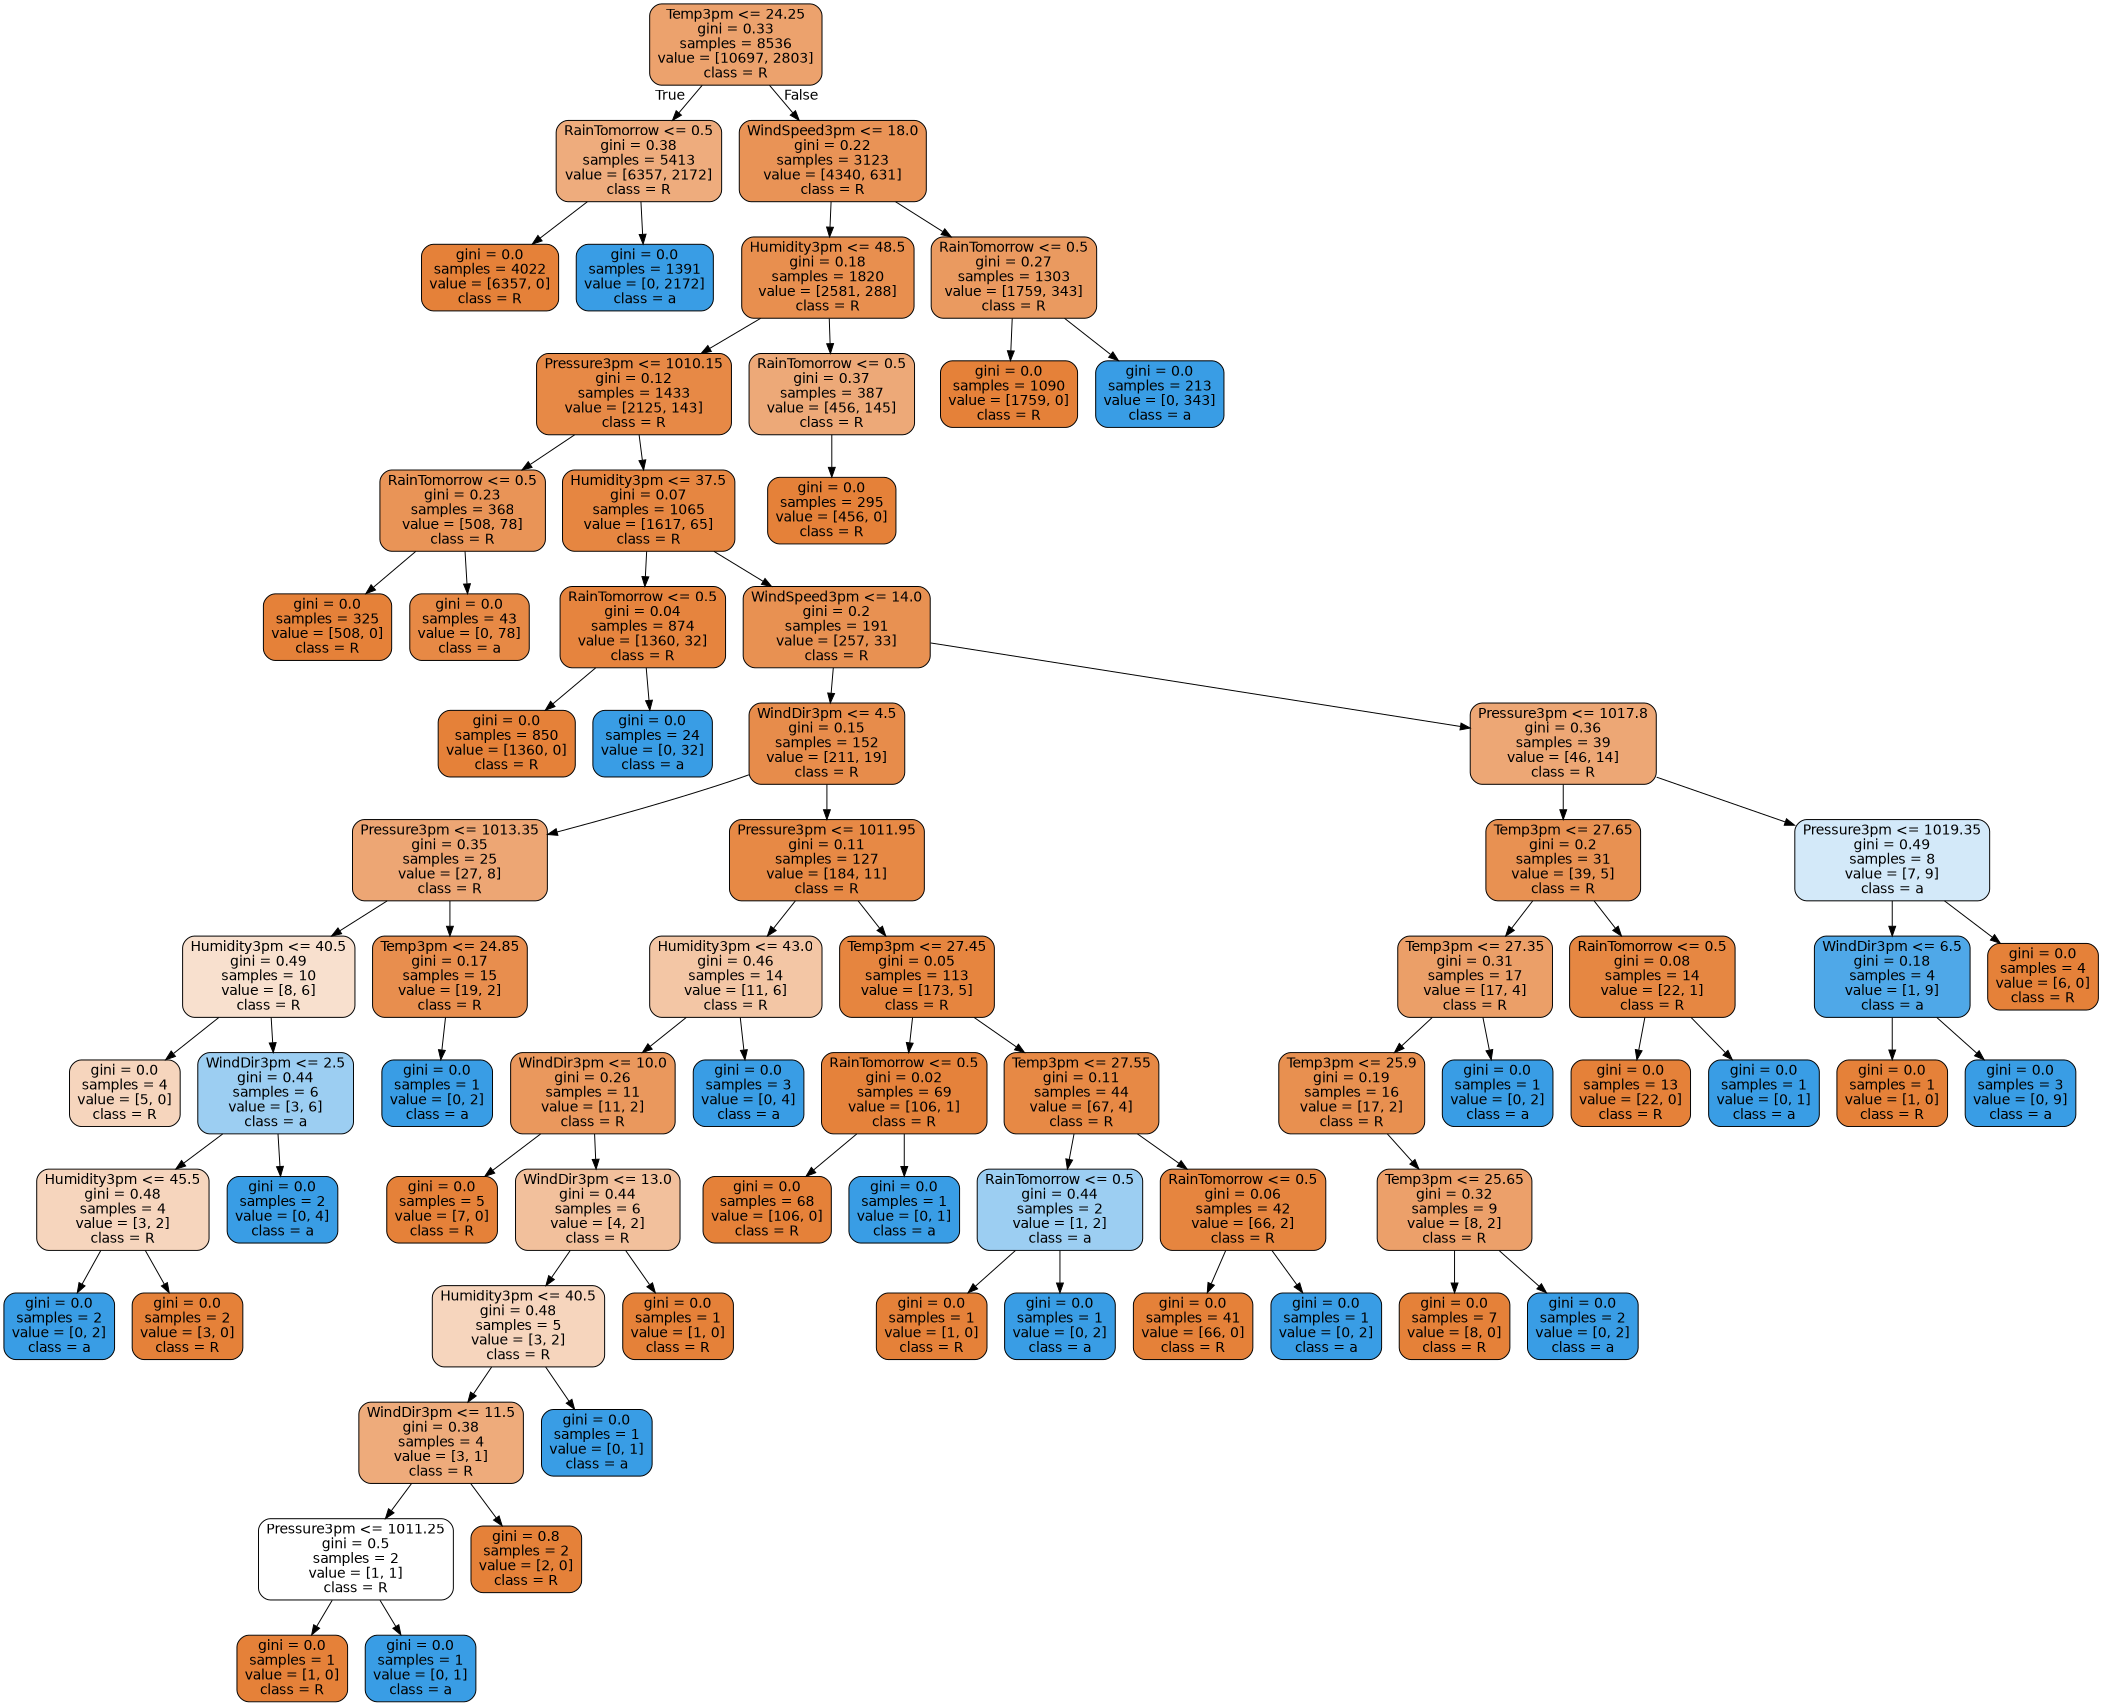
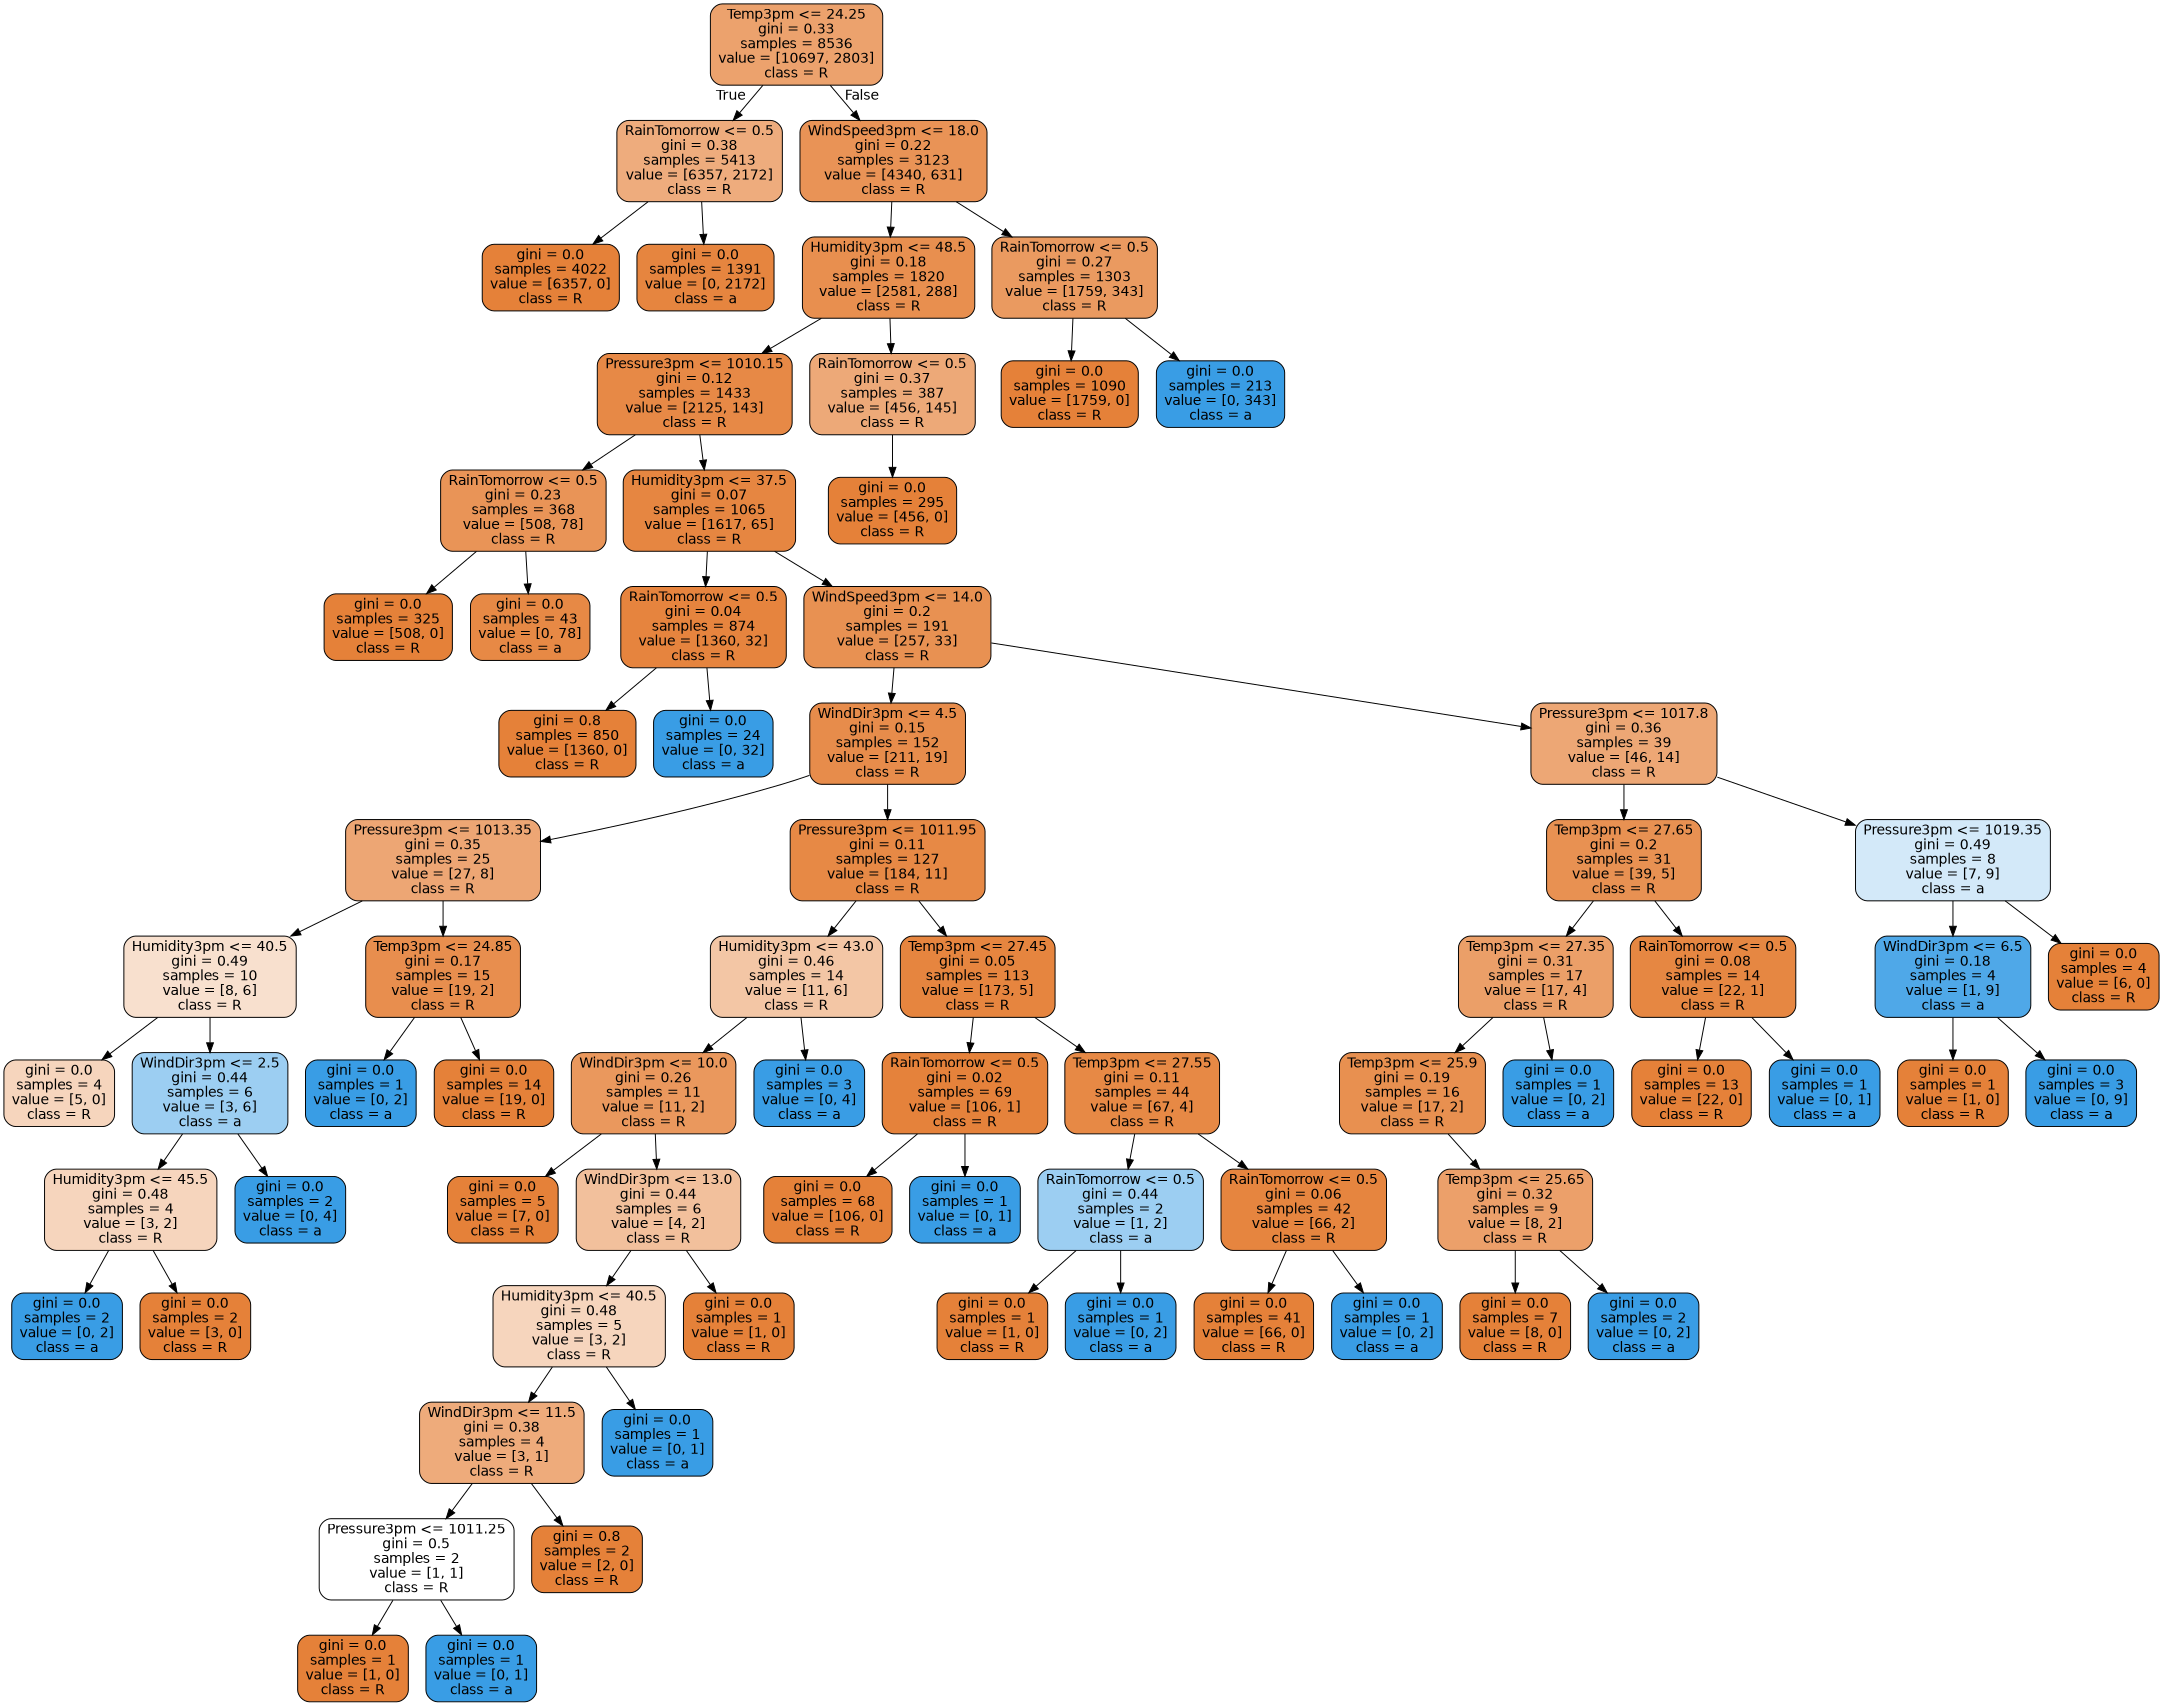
node "gini = 0.0 samples = 1391 value = [0, 2172] class = a": fillcolor #399de5 -> #e6853f
node "gini = 0.0 samples = 850 value = [1360, 0] class = R": label "gini = 0.0 samples = 850 value = [1360, 0] class = R" -> "gini = 0.8 samples = 850 value = [1360, 0] class = R"
node "gini = 0.0 samples = 14 value = [19, 0] class = R": added
